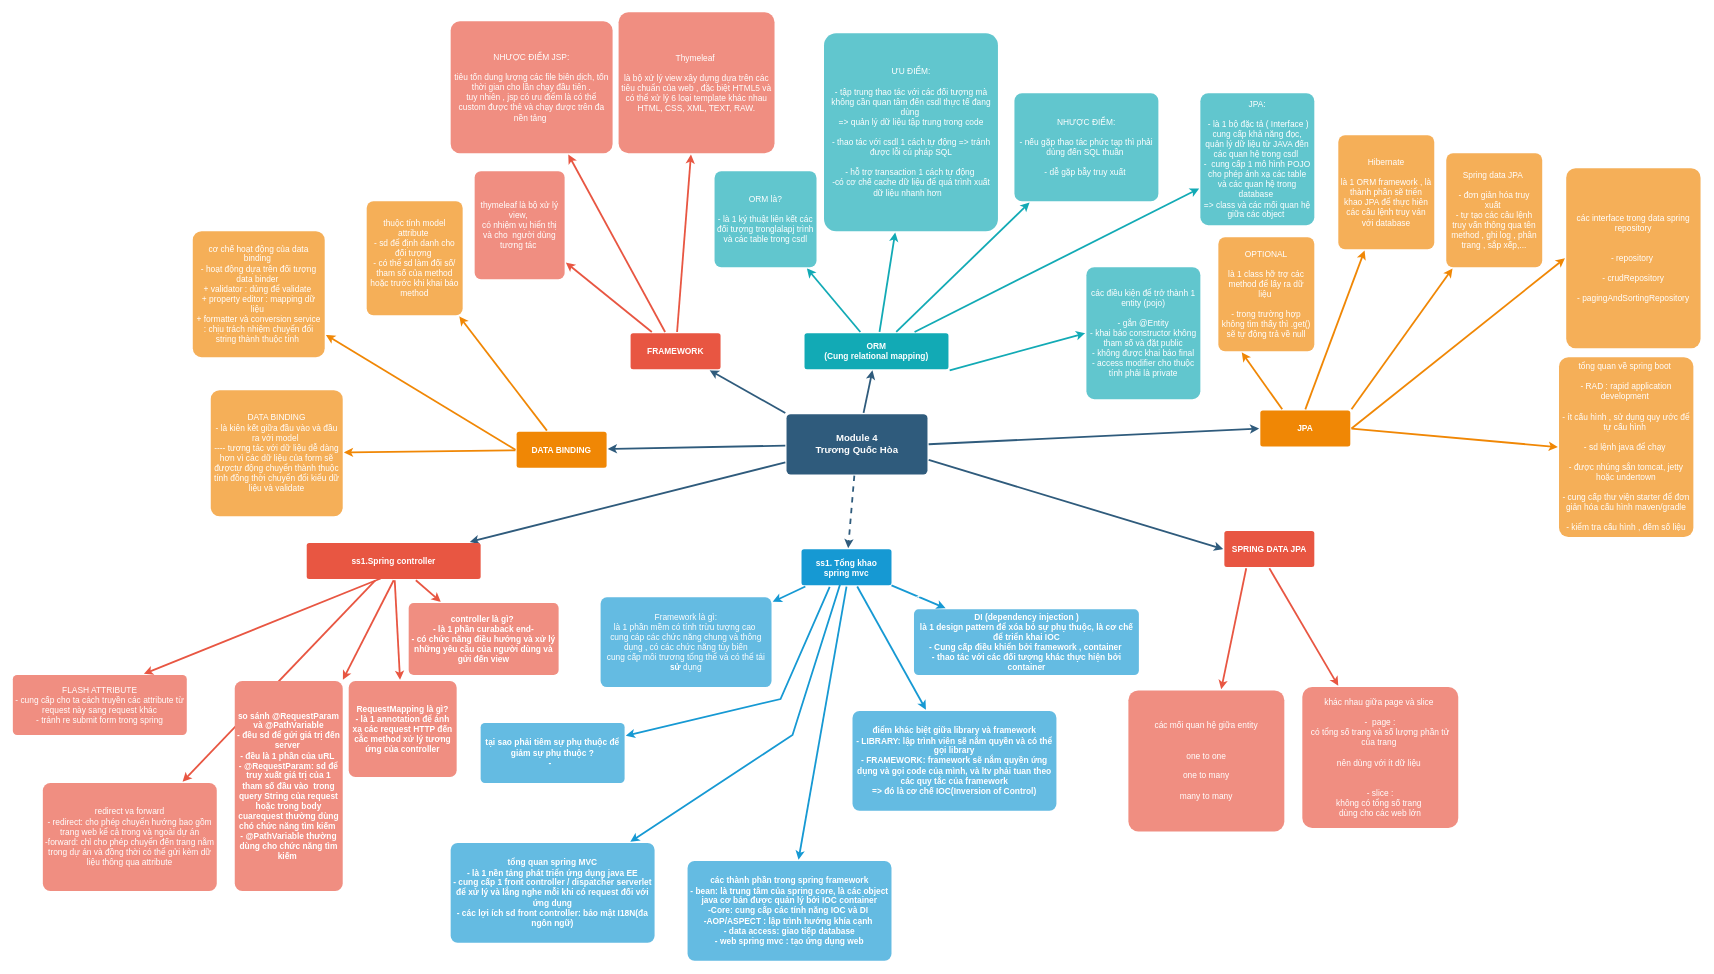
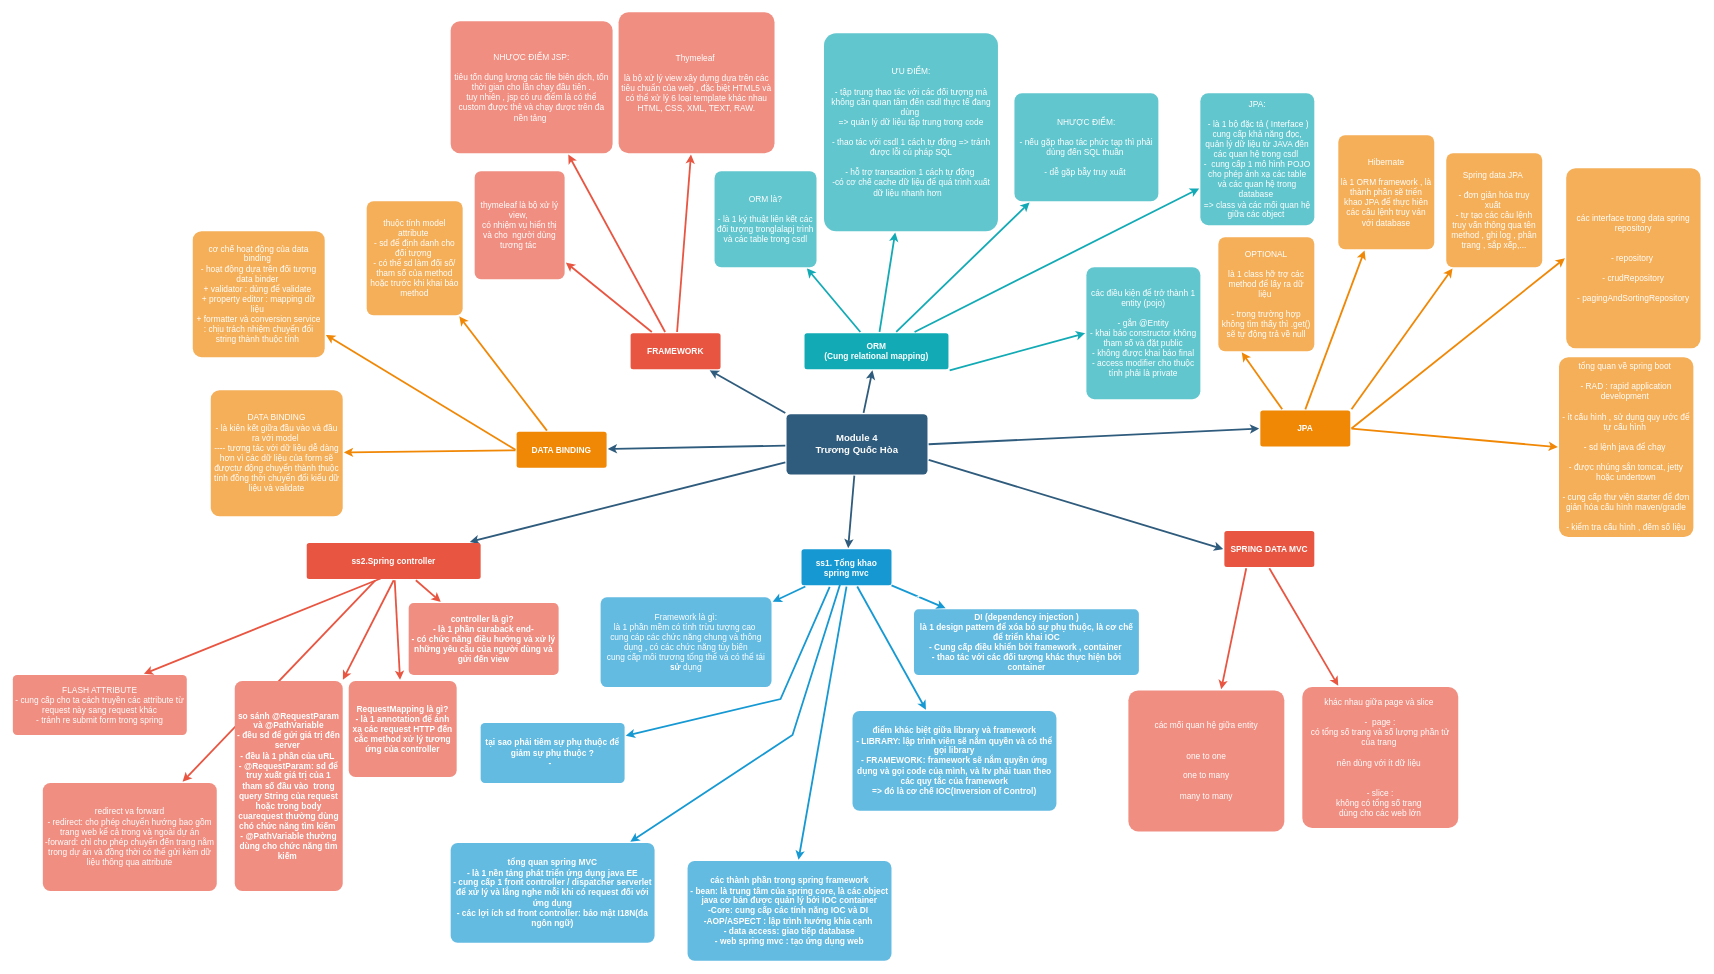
edge "Module 4 Trương Quốc Hòa" -> "ss1. Tổng khao spring mvc": style dashed -> solid
node "SPRING DATA JPA": label "SPRING DATA JPA" -> "SPRING DATA MVC"
node "ss1.Spring controller": label "ss1.Spring controller" -> "ss2.Spring controller"
